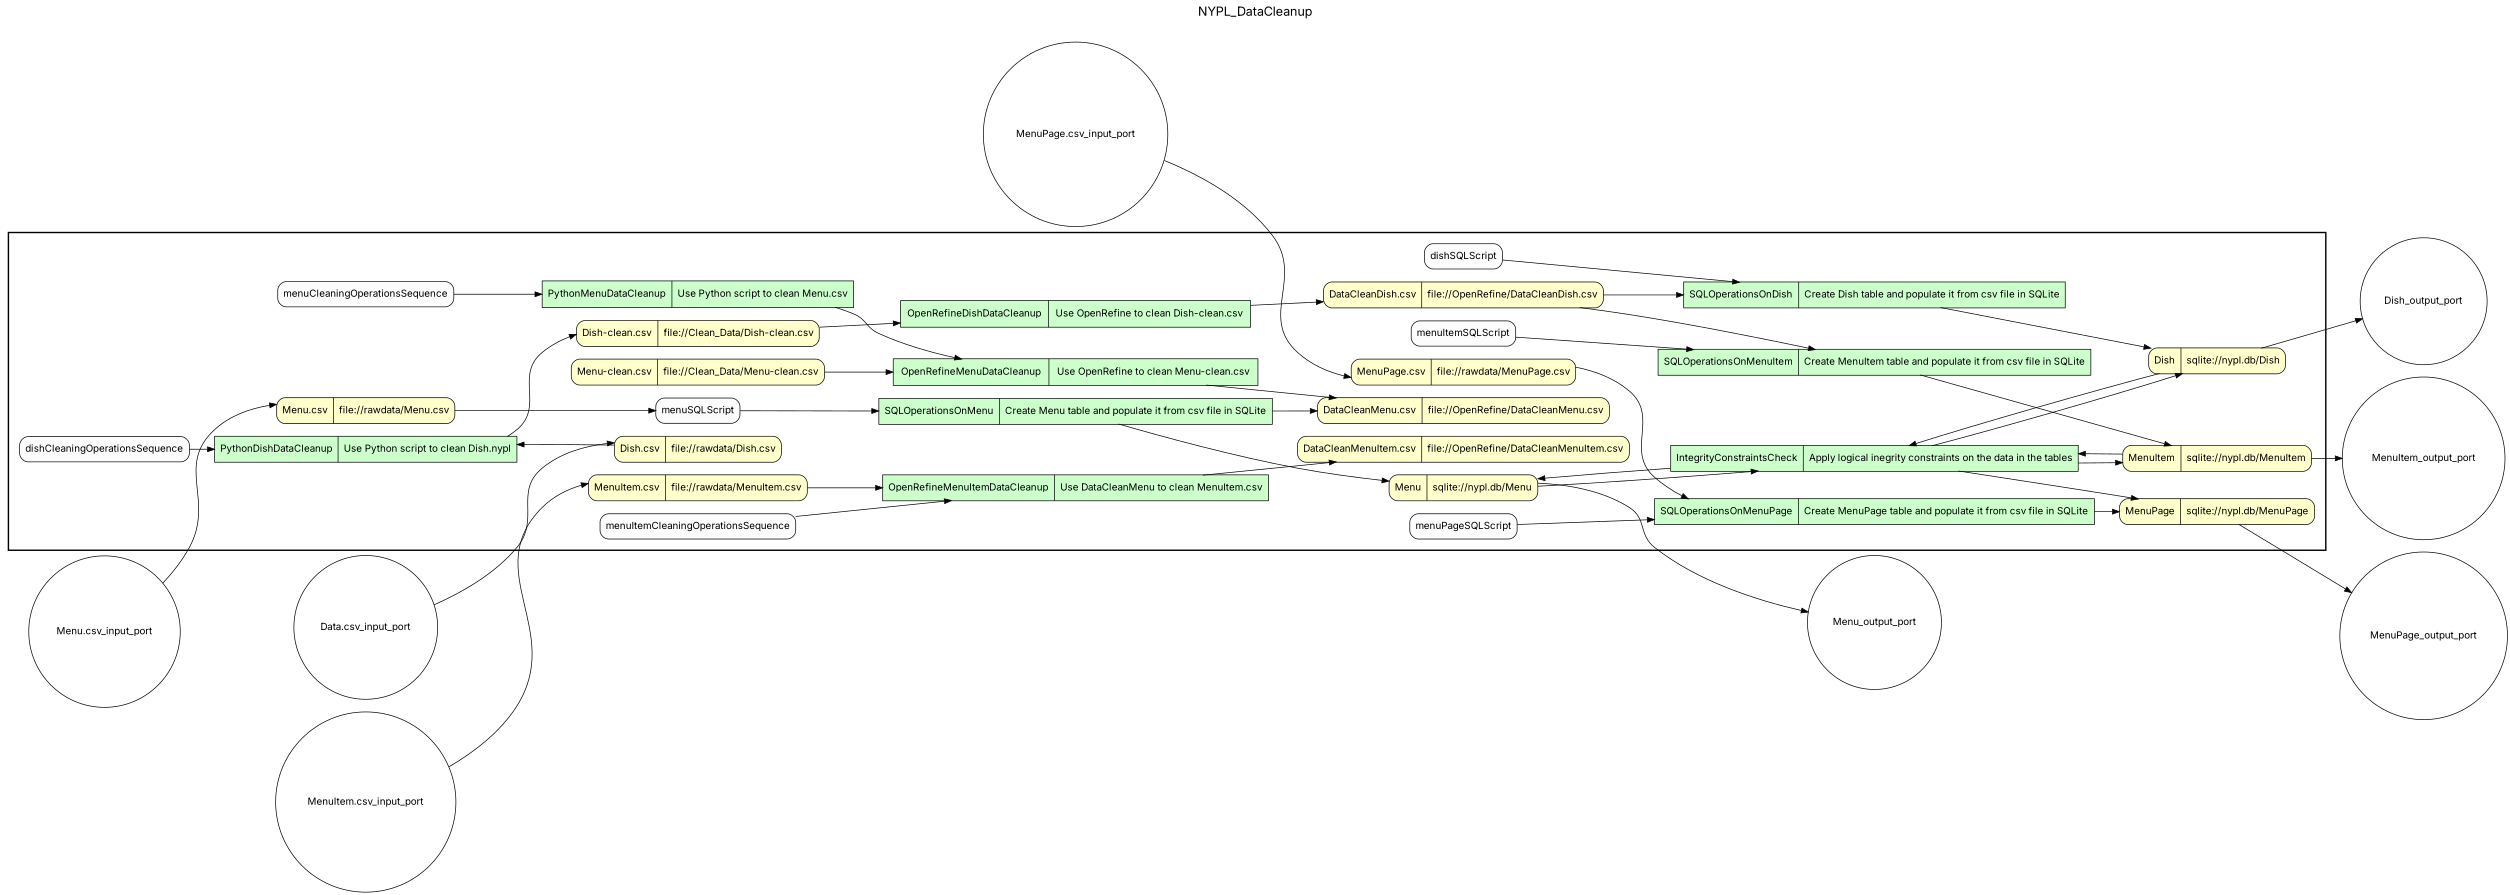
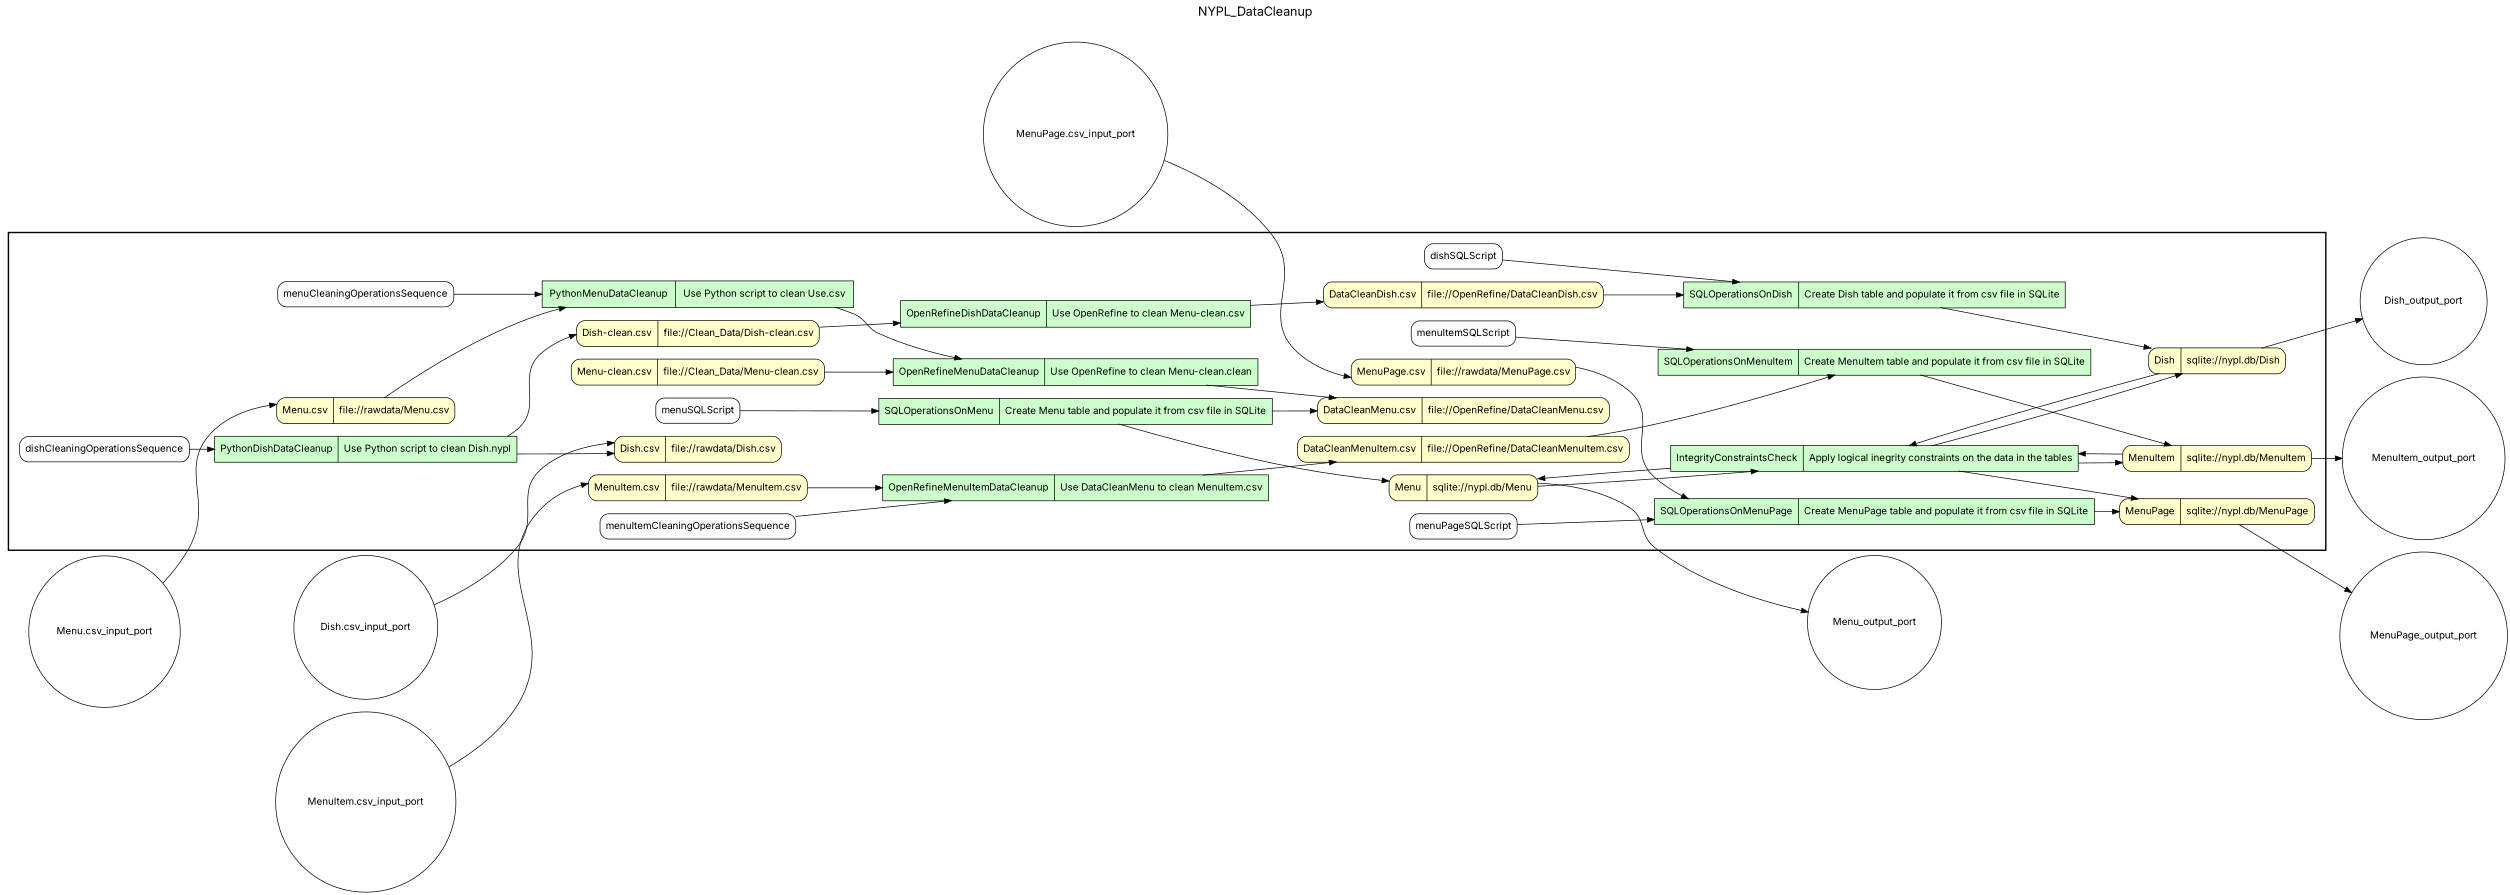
node "PythonMenuDataCleanup": text "Use Python script to clean Menu.csv" -> "Use Python script to clean Use.csv"
node "OpenRefineDishDataCleanup": text "Use OpenRefine to clean Dish-clean.csv" -> "Use OpenRefine to clean Menu-clean.csv"
edge "DataCleanDish.csv" -> "SQLOperationsOnMenuItem": now "DataCleanMenuItem.csv" -> "SQLOperationsOnMenuItem"
node "OpenRefineMenuDataCleanup": text "Use OpenRefine to clean Menu-clean.csv" -> "Use OpenRefine to clean Menu-clean.clean"
edge "Menu.csv" -> "menuSQLScript": now "Menu.csv" -> "PythonMenuDataCleanup"
edge "Dish.csv" -> "PythonDishDataCleanup": reversed
node "Data.csv_input_port": label "Data.csv_input_port" -> "Dish.csv_input_port"
